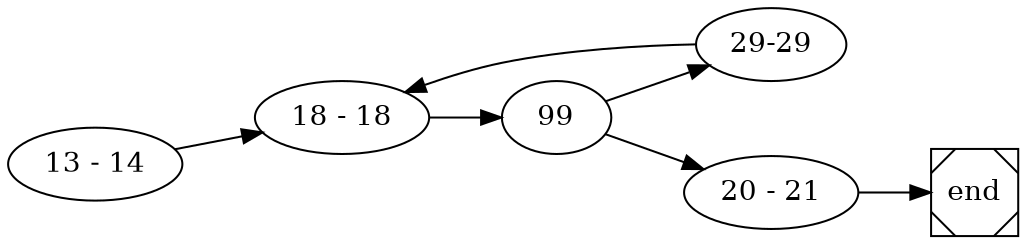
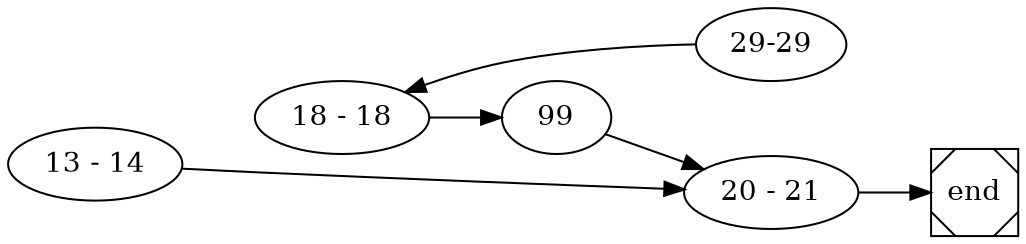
edge "99" -> "29-29": removed
edge "13 - 14" -> "18 - 18": now "13 - 14" -> "20 - 21"
